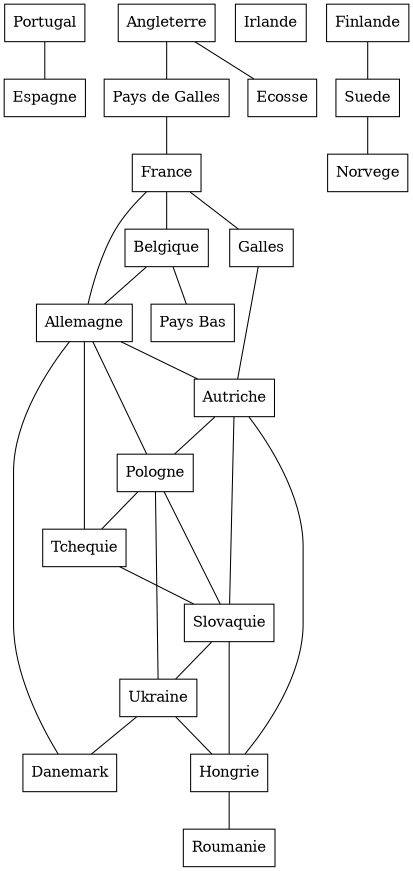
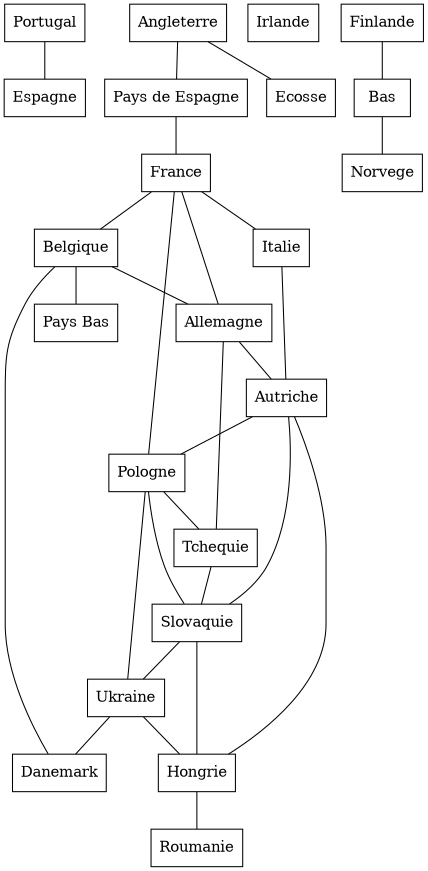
node "Pays de Galles": label "Pays de Galles" -> "Pays de Espagne"
node "Suede": label "Suede" -> "Bas"
node "Galles": label "Galles" -> "Italie"
edge "Allemagne" -- "Pologne": now "France" -- "Pologne"
edge "Allemagne" -- "Danemark": now "Belgique" -- "Danemark"
